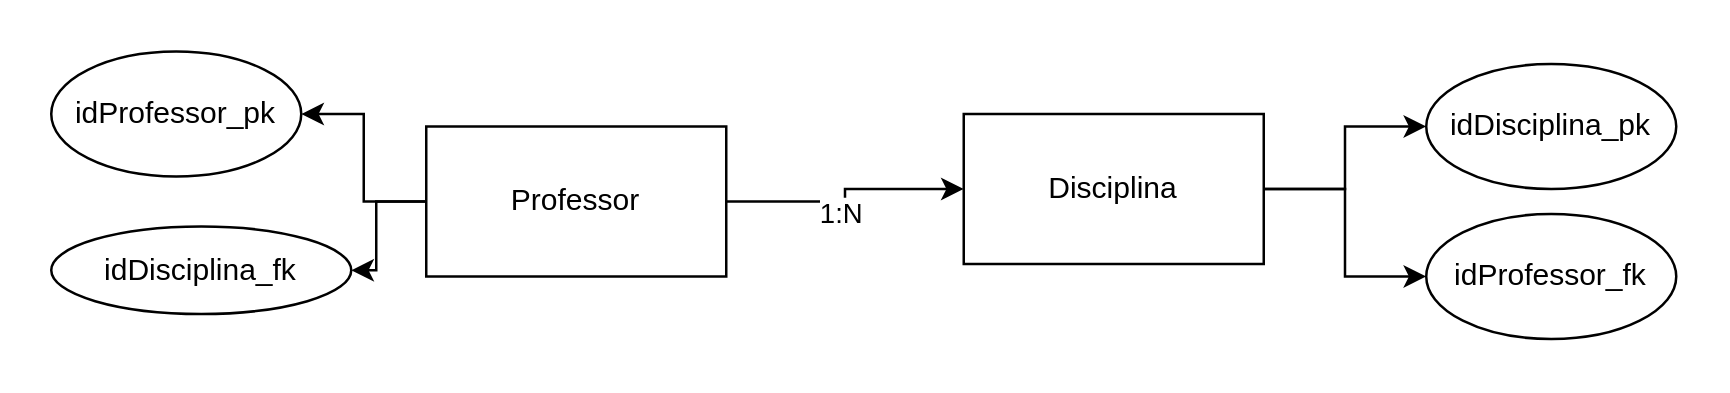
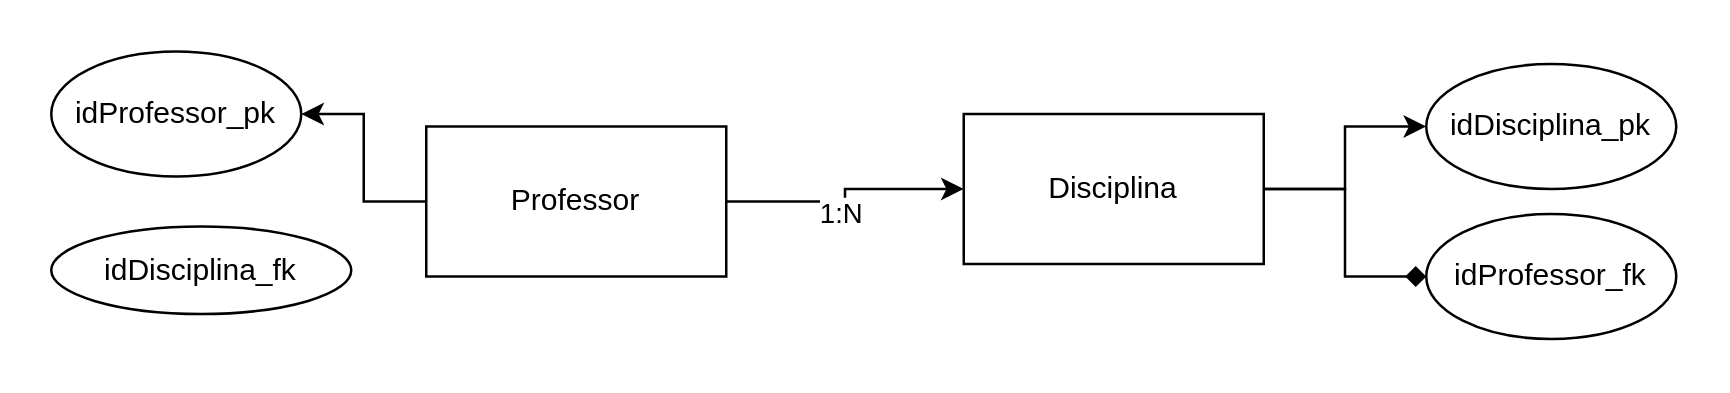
edge "Professor" -> "idDisciplina_fk": removed
edge "Disciplina" -> "idProfessor_fk": arrowhead classic -> diamond
